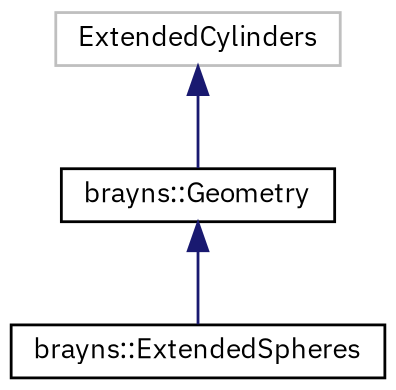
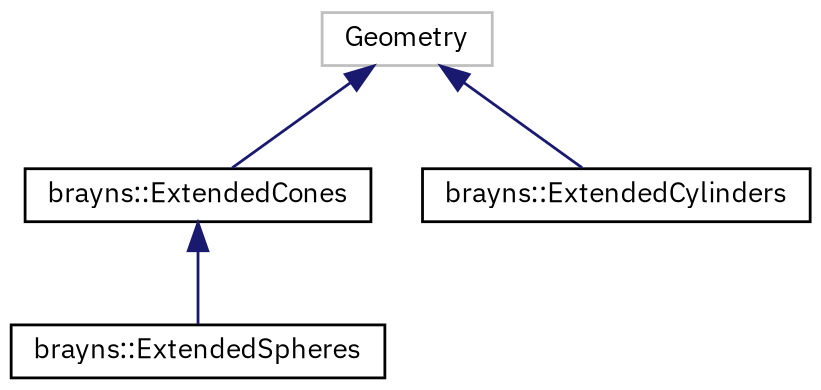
node "ExtendedCylinders": label "ExtendedCylinders" -> "Geometry"
node "brayns::Geometry": label "brayns::Geometry" -> "brayns::ExtendedCones"
node "brayns::ExtendedCylinders": added
